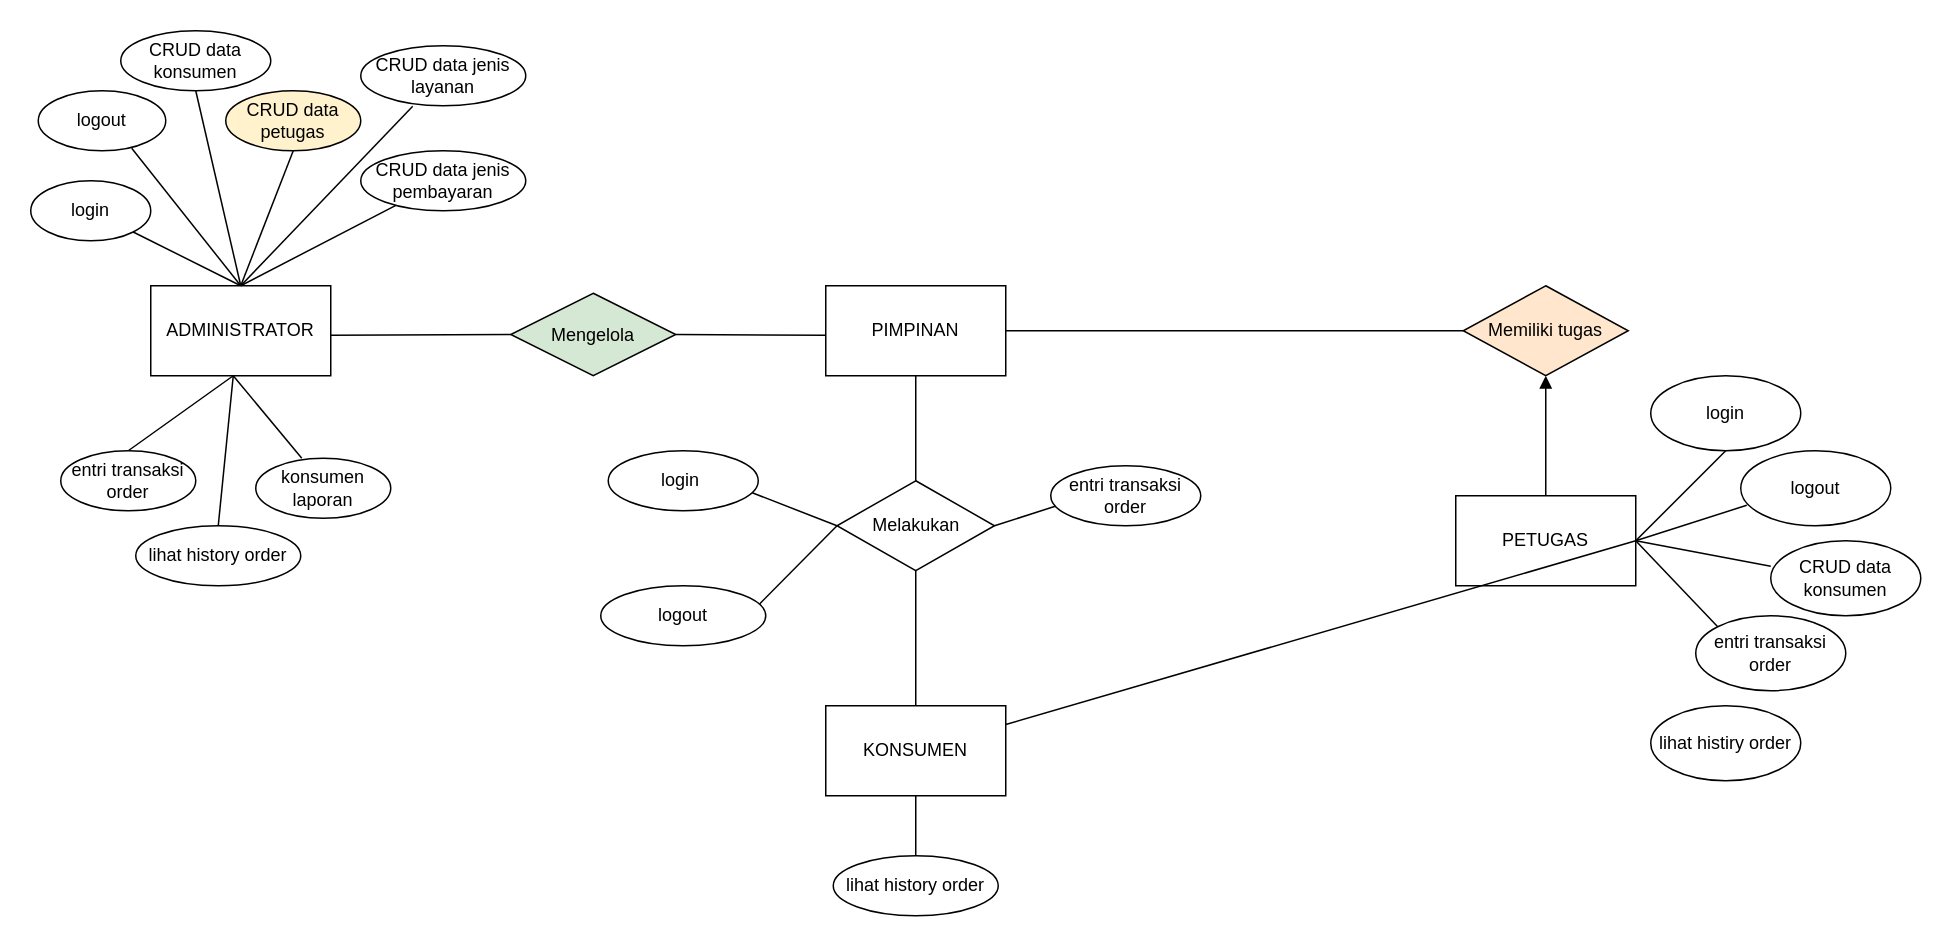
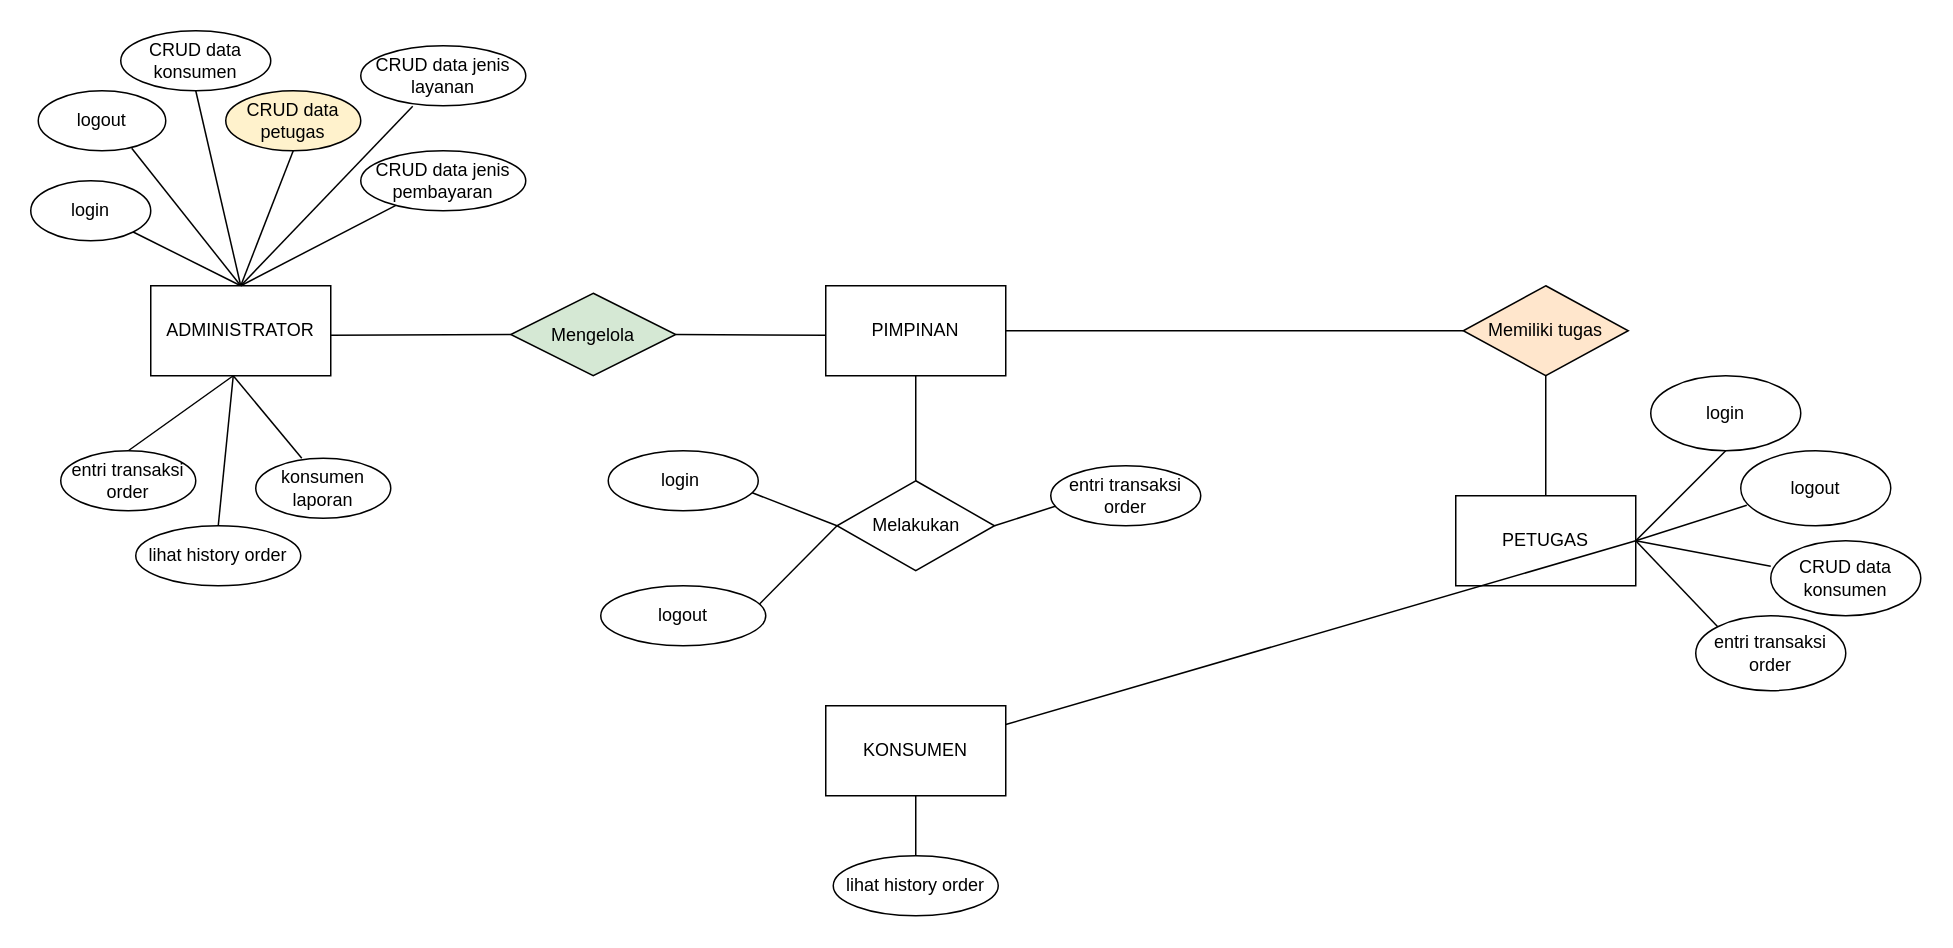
edge "PETUGAS" -> "Memiliki tugas": arrowhead block -> none
edge "Melakukan" -- "KONSUMEN": removed
node "lihat histiry order": removed
